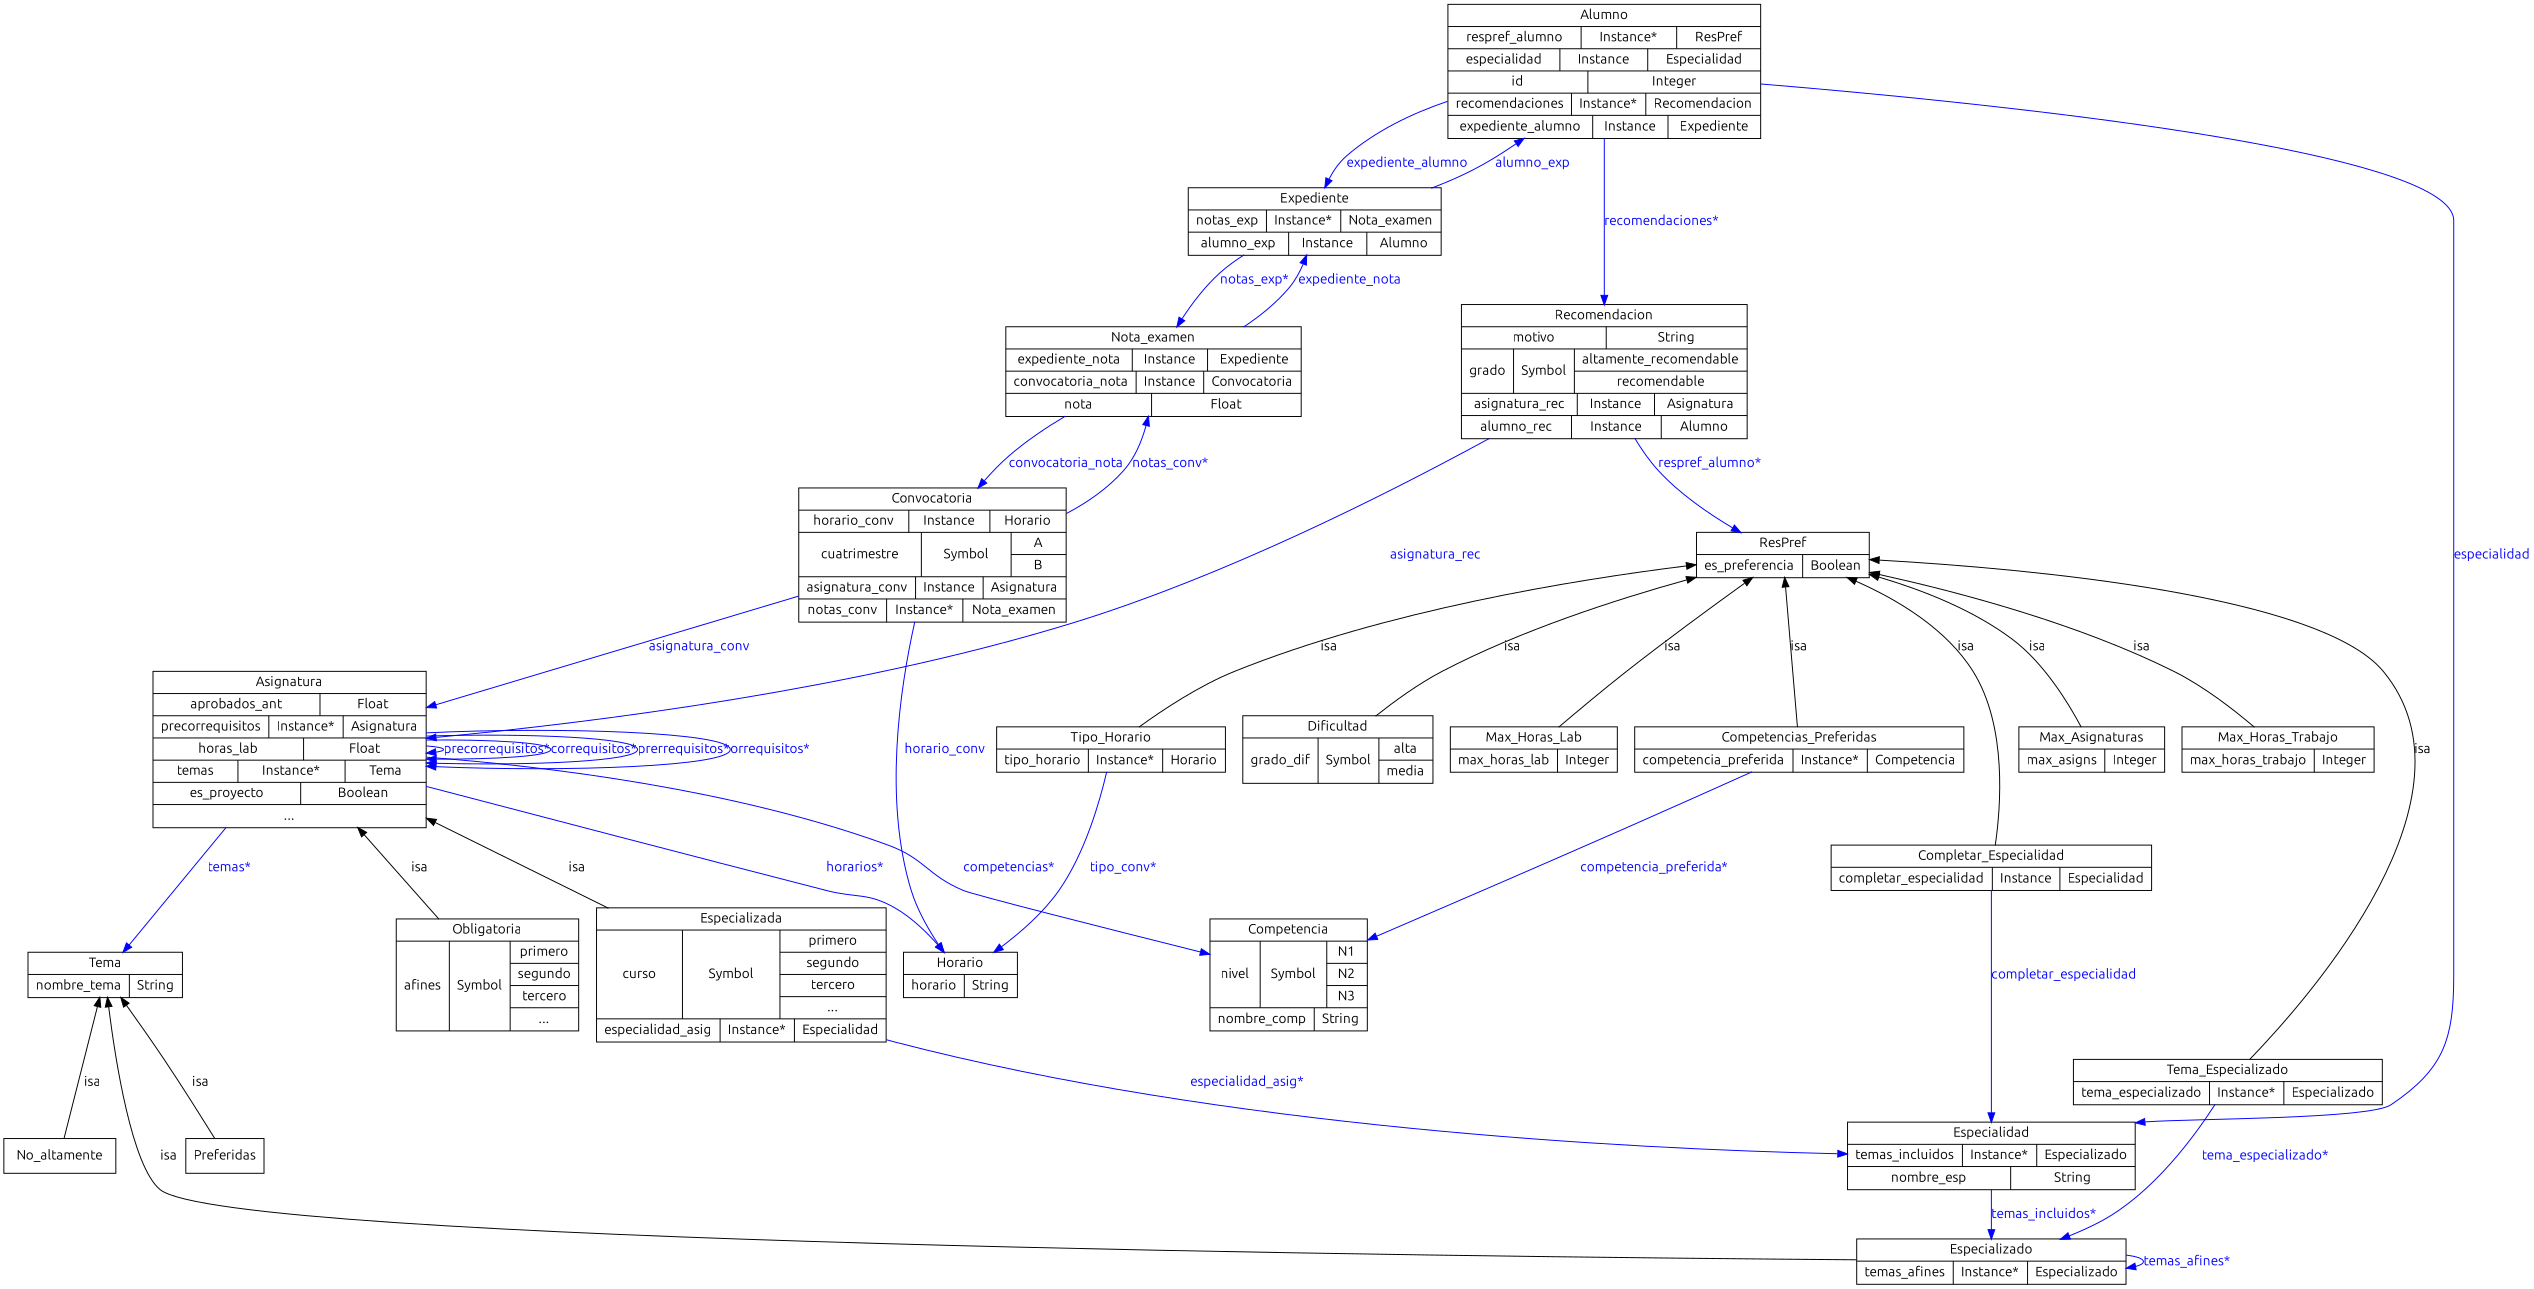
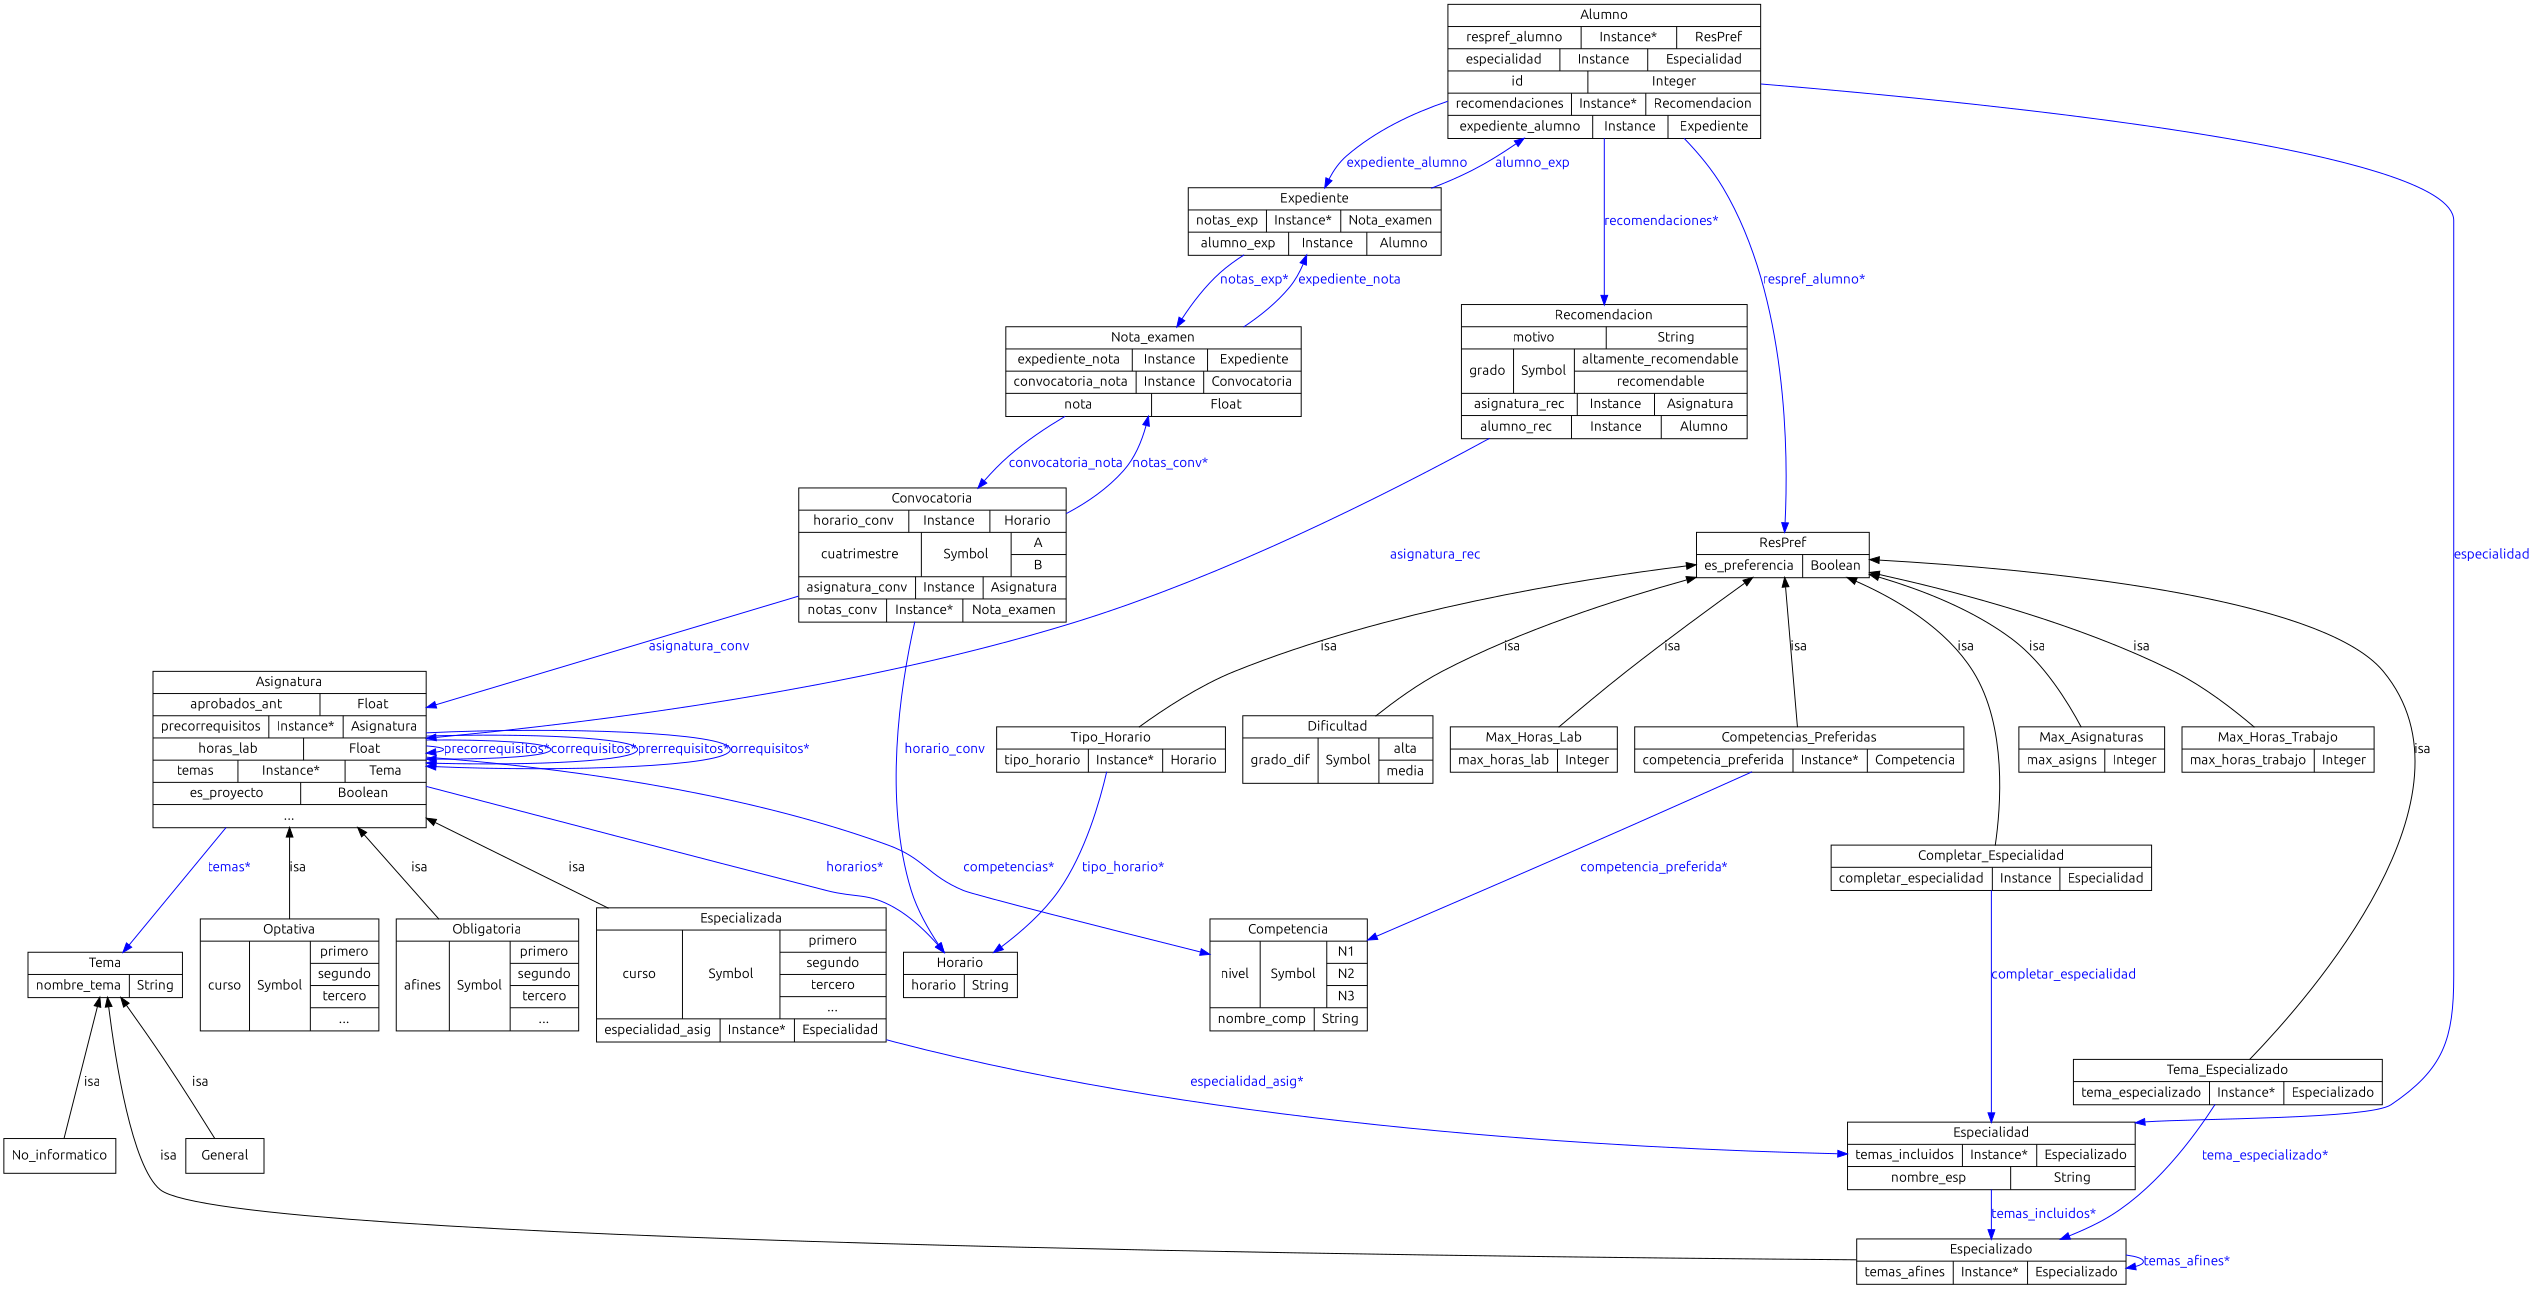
edge "Recomendacion" -> "ResPref": now "Alumno" -> "ResPref"
edge "Tipo_Horario" -> "Horario": label "tipo_conv*" -> "tipo_horario*"
node "Optativa": added
node "No_altamente": label "No_altamente" -> "No_informatico"
node "Preferidas": label "Preferidas" -> "General"
